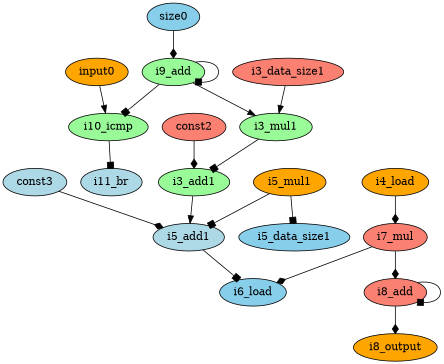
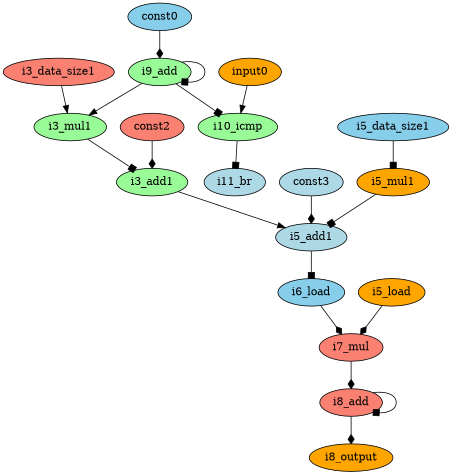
node "size0": label "size0" -> "const0"
node "i4_load": label "i4_load" -> "i5_load"
edge "i5_mul1" -> "i5_data_size1": reversed
edge "i7_mul" -> "i6_load": reversed
